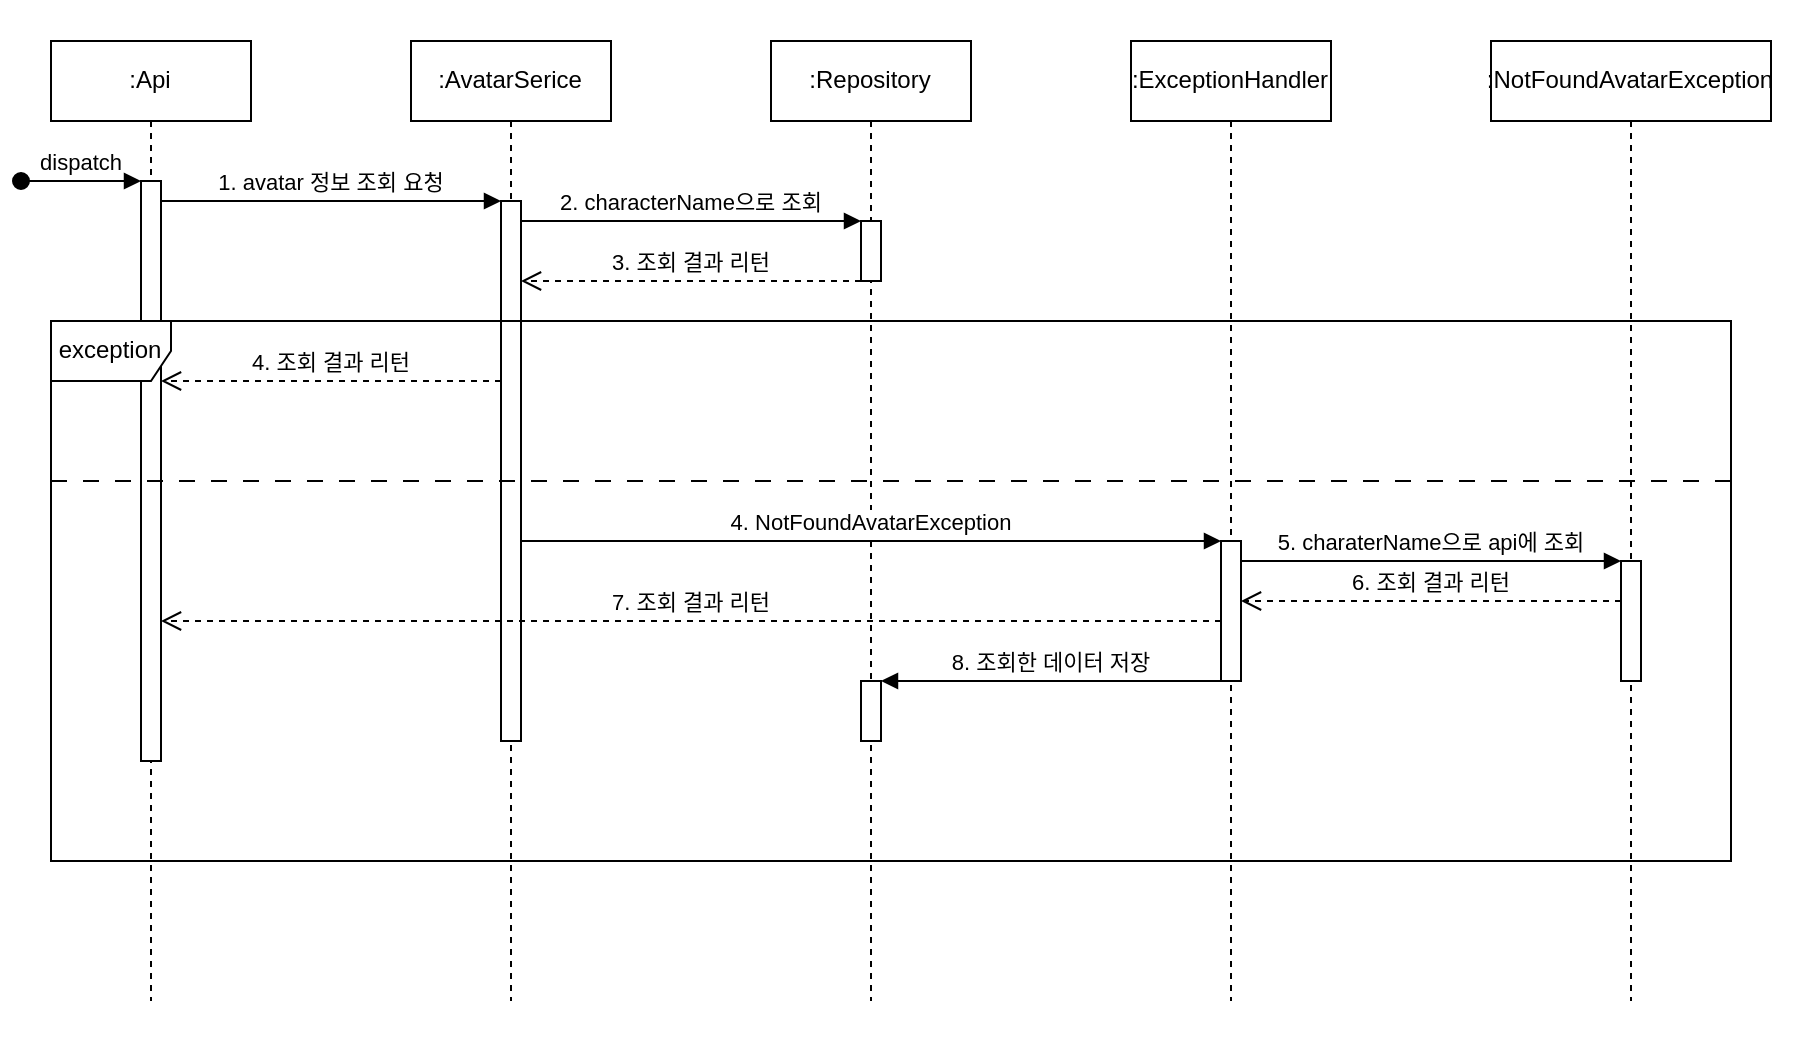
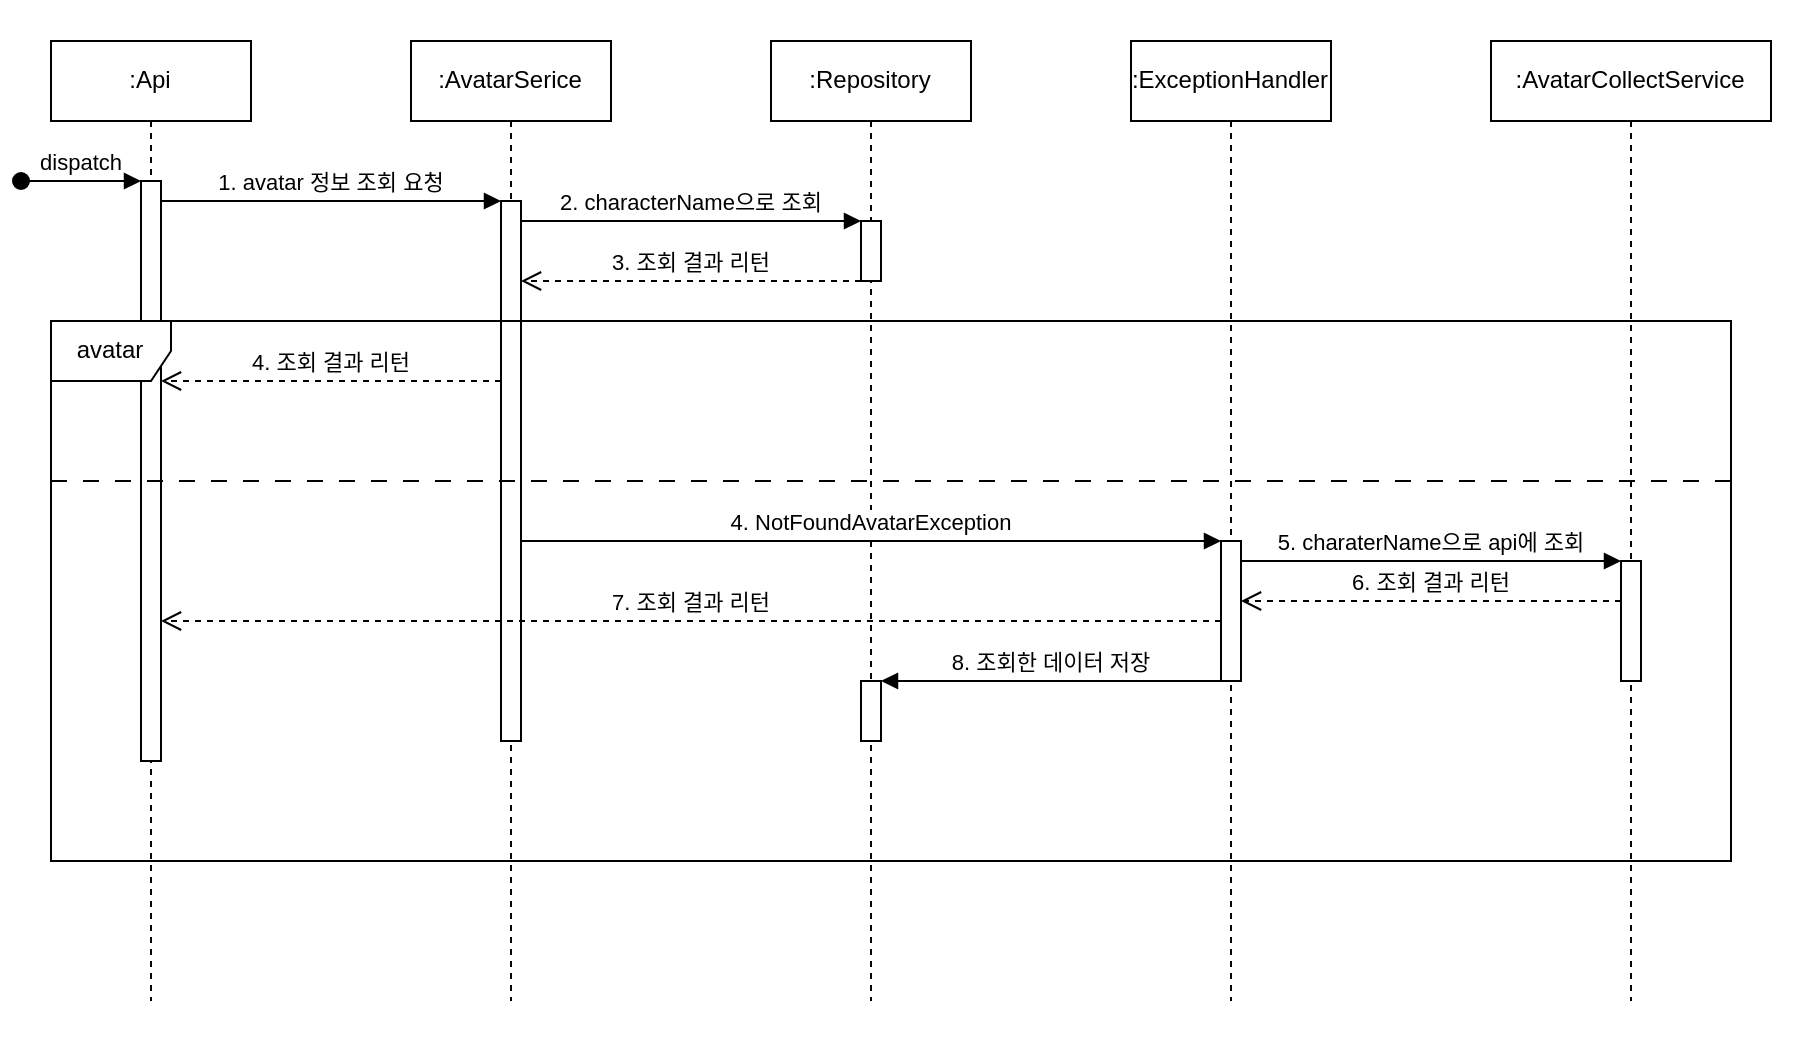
node ":NotFoundAvatarException": label ":NotFoundAvatarException" -> ":AvatarCollectService"
node "exception": label "exception" -> "avatar"
